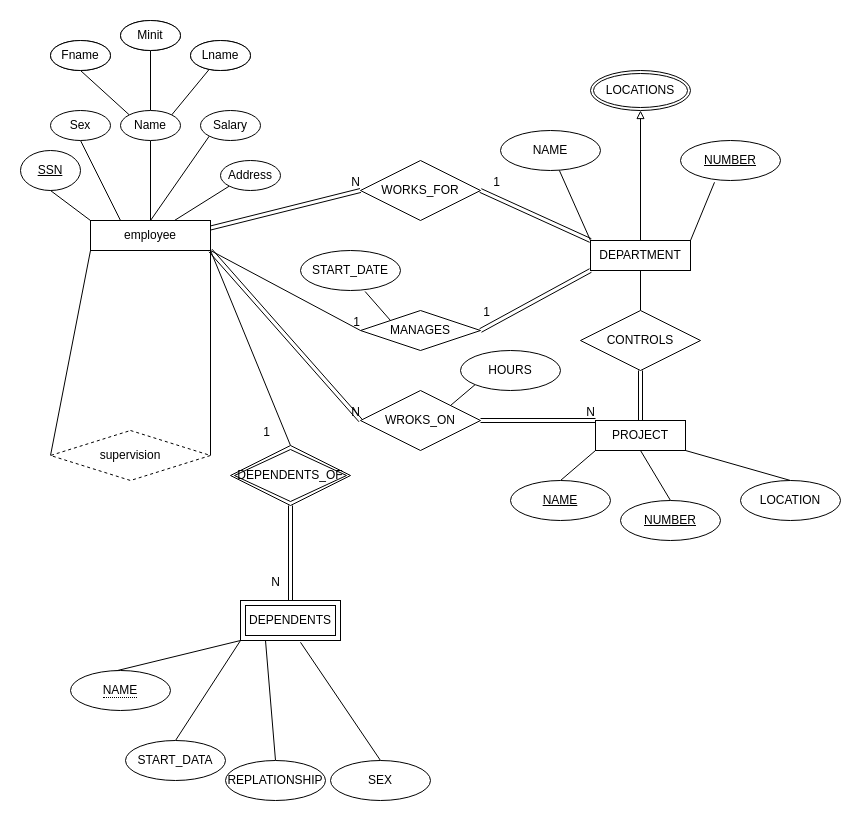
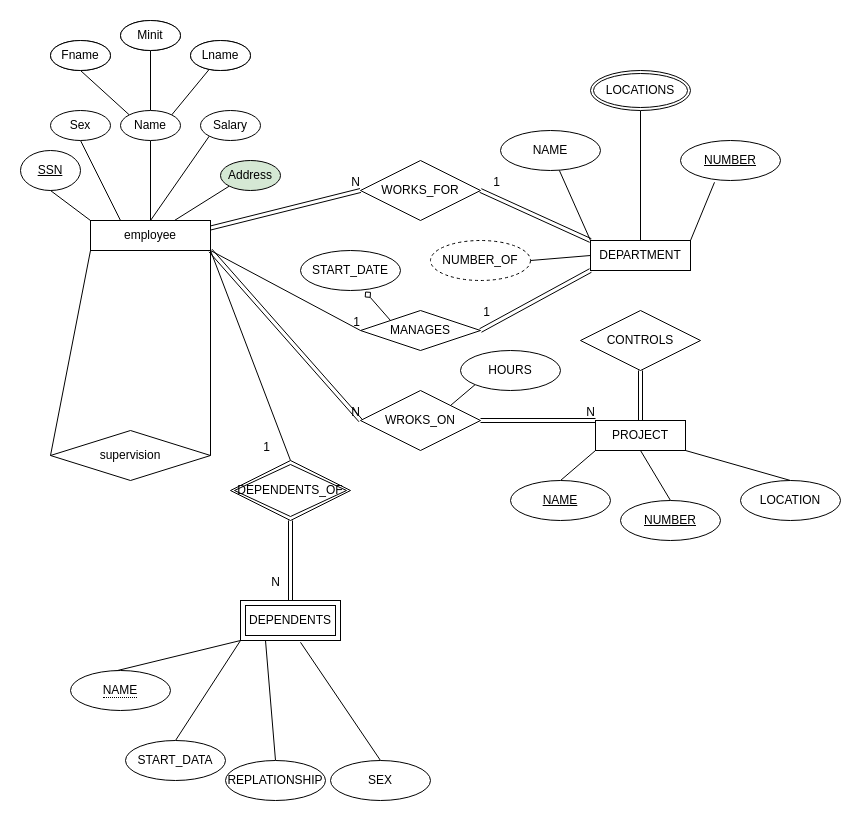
edge "DEPARTMENT" -> "LOCATIONS": arrowhead block -> none
node "Address": fillcolor #ffffff -> #d5e8d4
edge "DEPARTMENT" -- "NUMBER_OF": added
node "NUMBER_OF": added
edge "DEPARTMENT" -- "CONTROLS": removed
edge "START_DATE" -- "MANAGES": arrowhead none -> diamond
node "supervision": style dashed -> solid
node "DEPENDENTS_OF": moved (291, 476) -> (291, 491)
